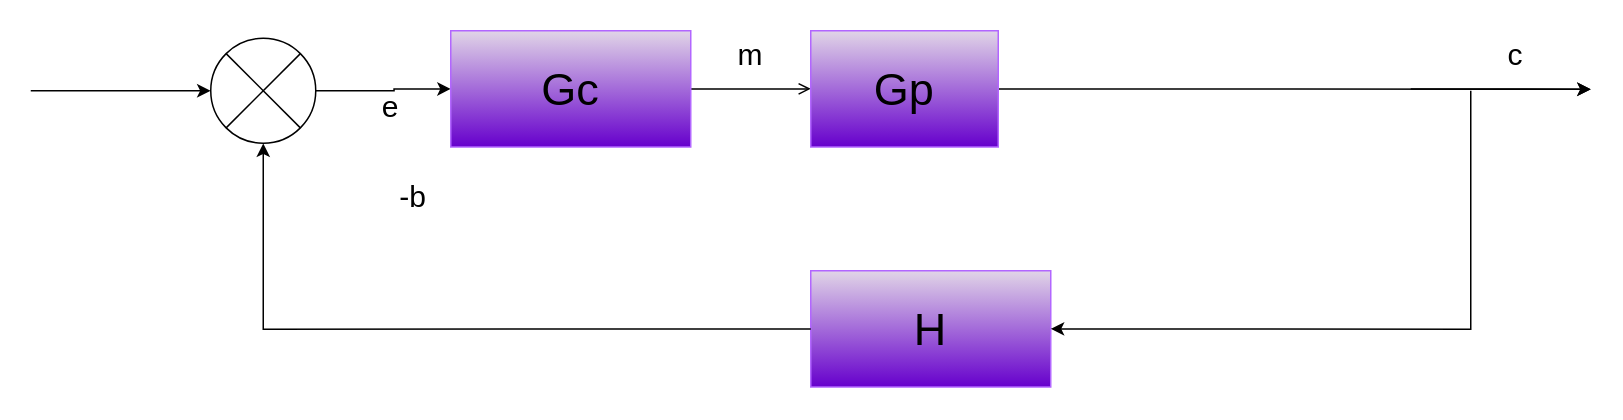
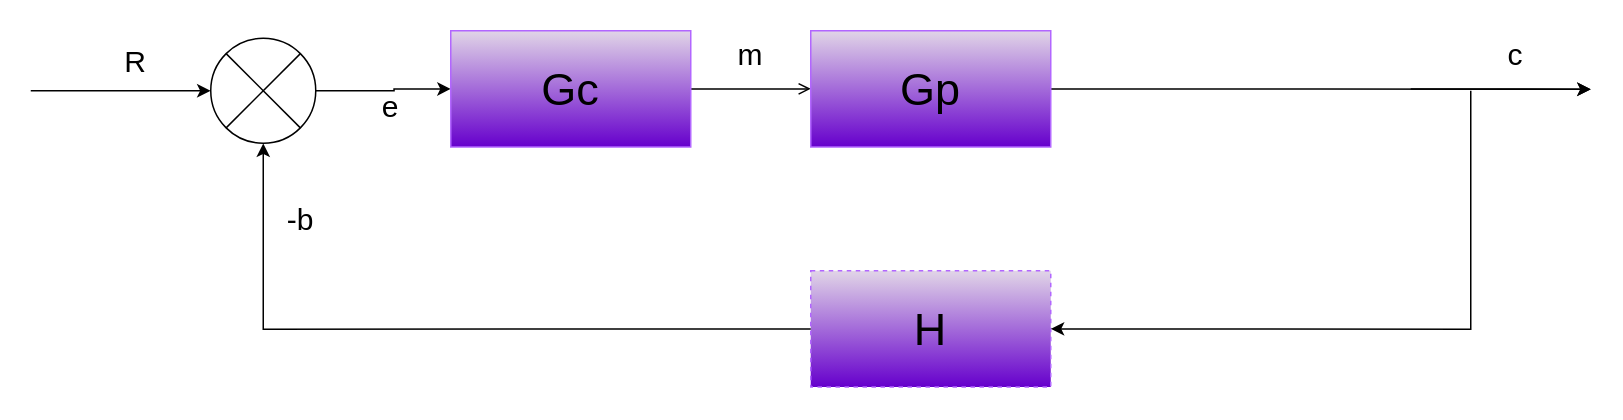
node "R": added
node "Gp": size 188x116 -> 240x116
node "-b": moved (413, 196) -> (301, 218)
node "H": style solid -> dashed
